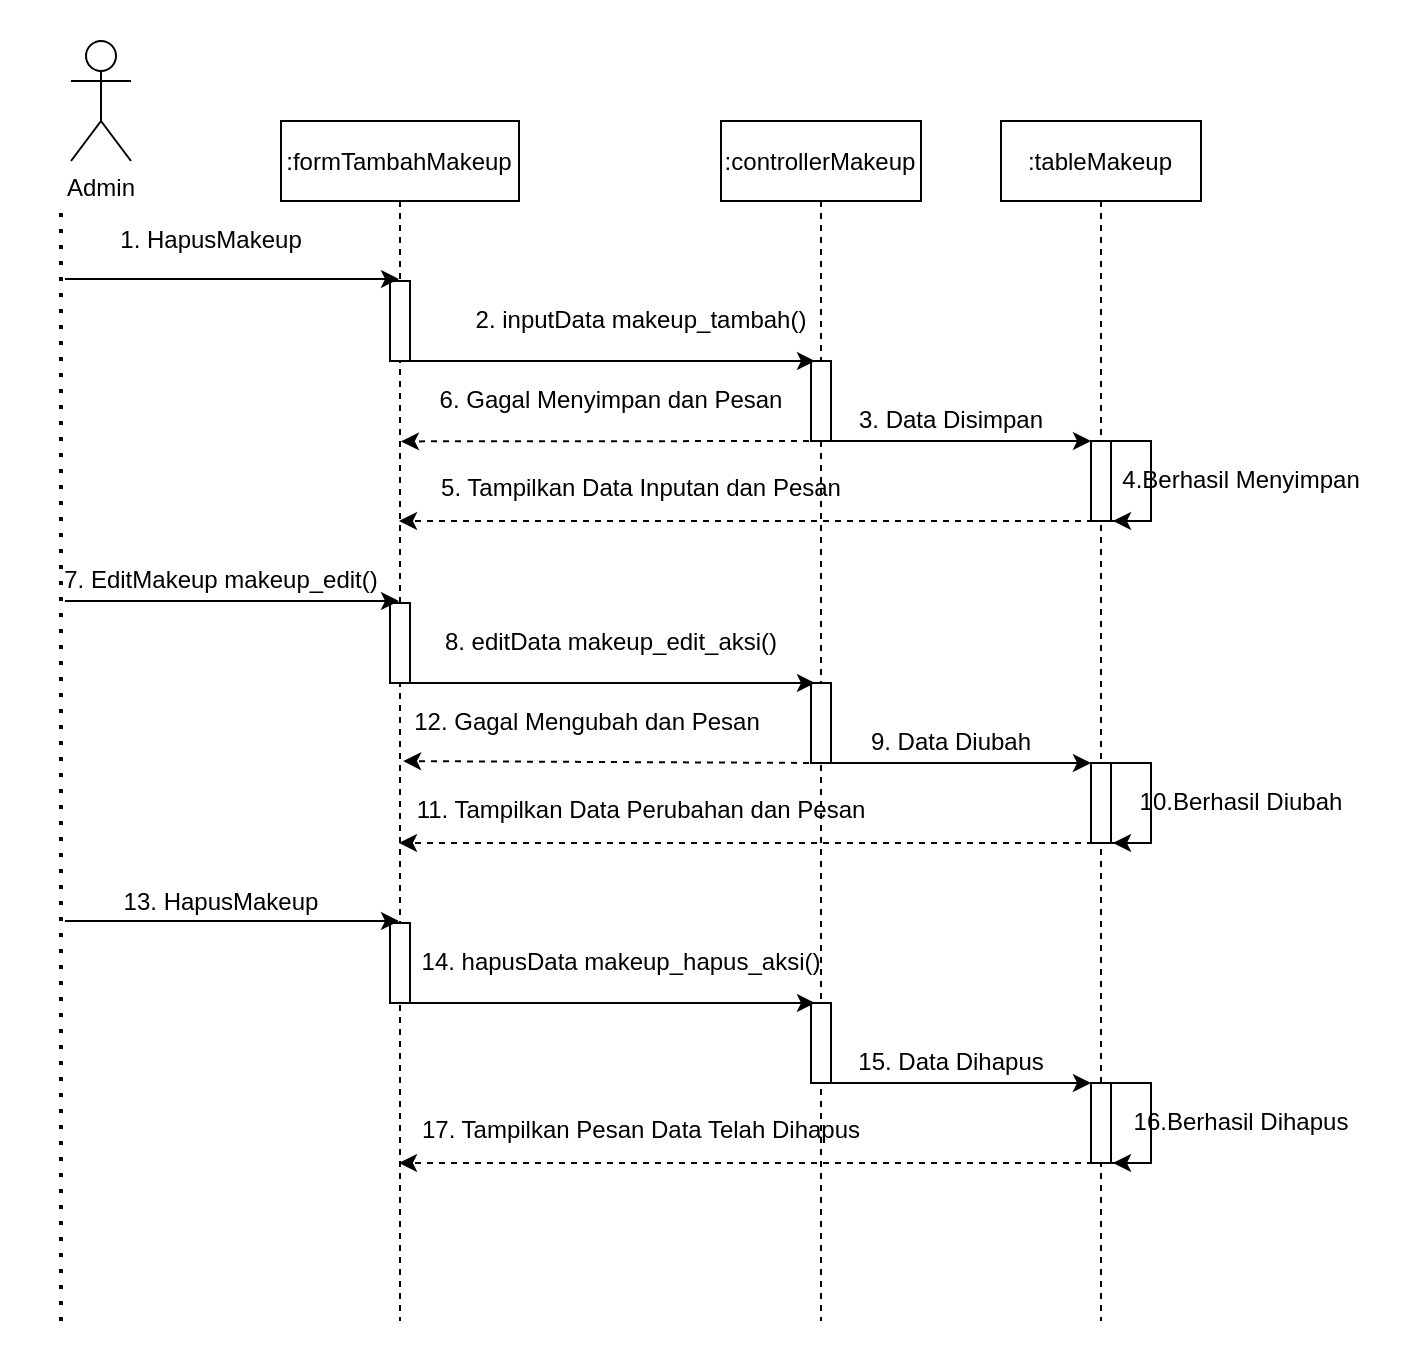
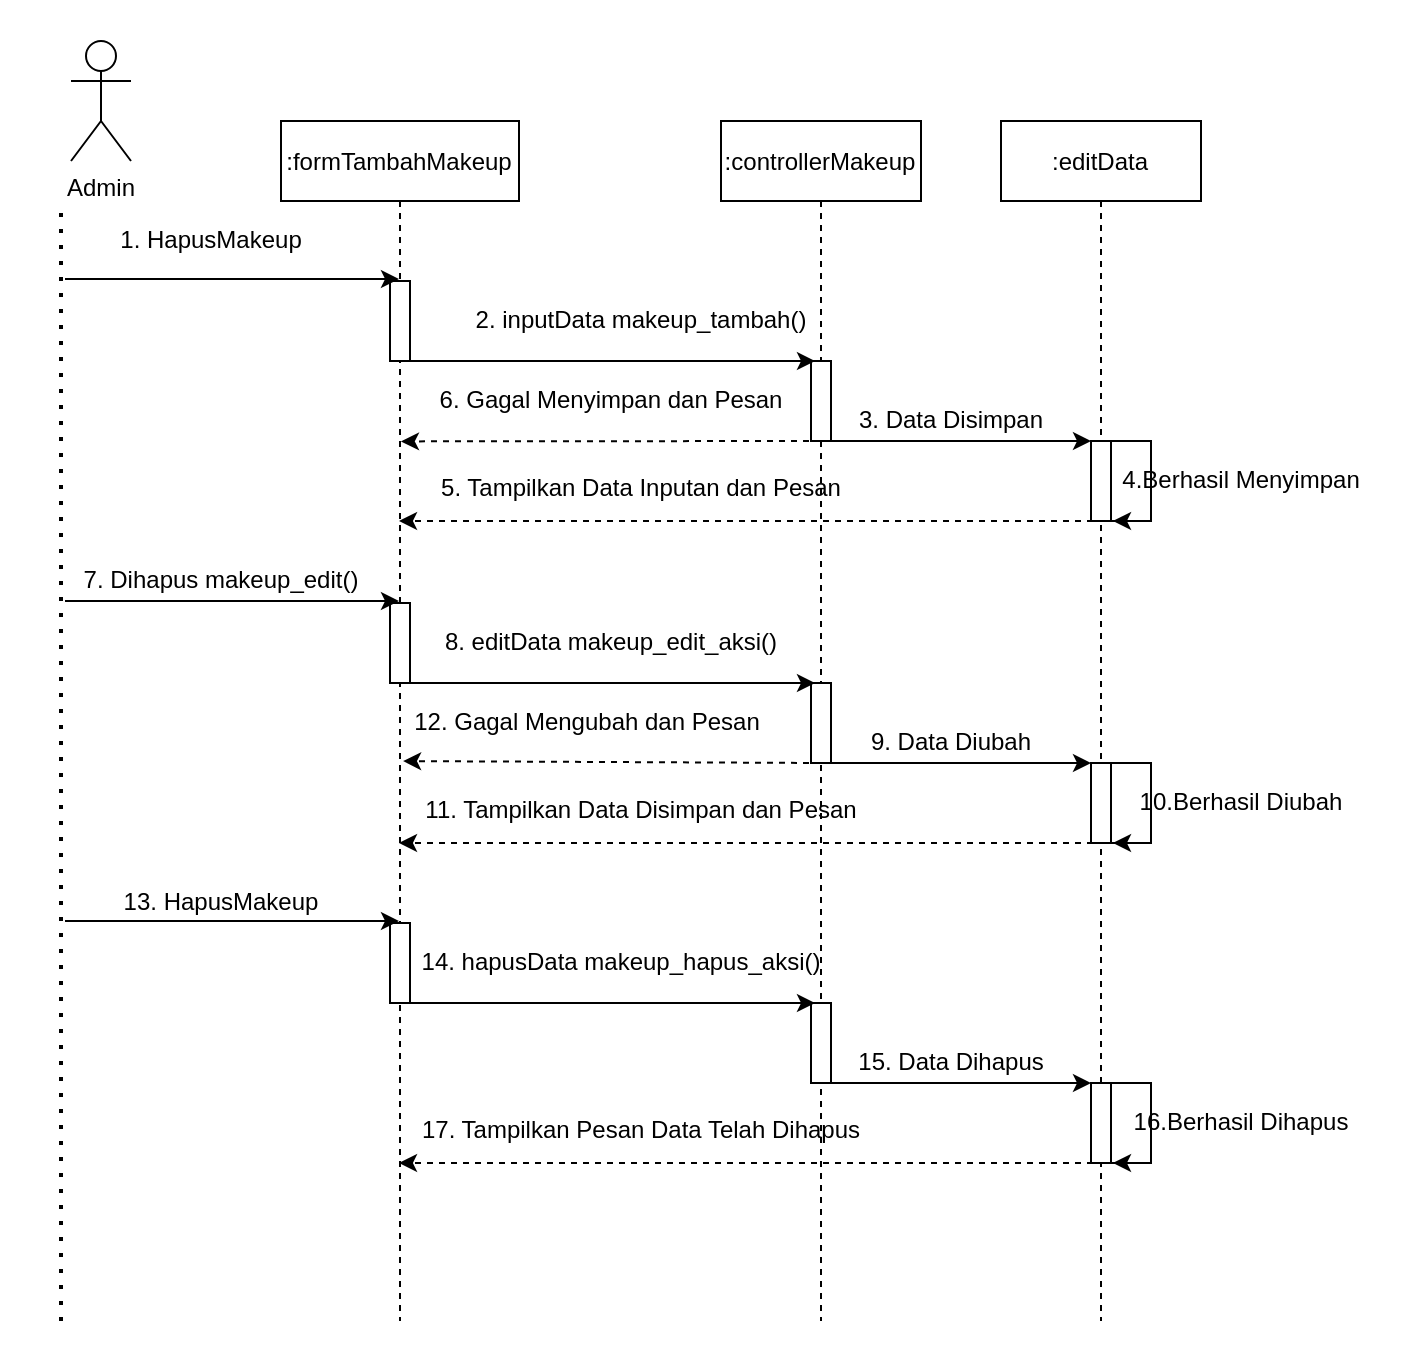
node ":tableMakeup": label ":tableMakeup" -> ":editData"
node "7. EditMakeup makeup_edit()": label "7. EditMakeup makeup_edit()" -> "7. Dihapus makeup_edit()"
node "11. Tampilkan Data Perubahan dan Pesan": label "11. Tampilkan Data Perubahan dan Pesan" -> "11. Tampilkan Data Disimpan dan Pesan"
